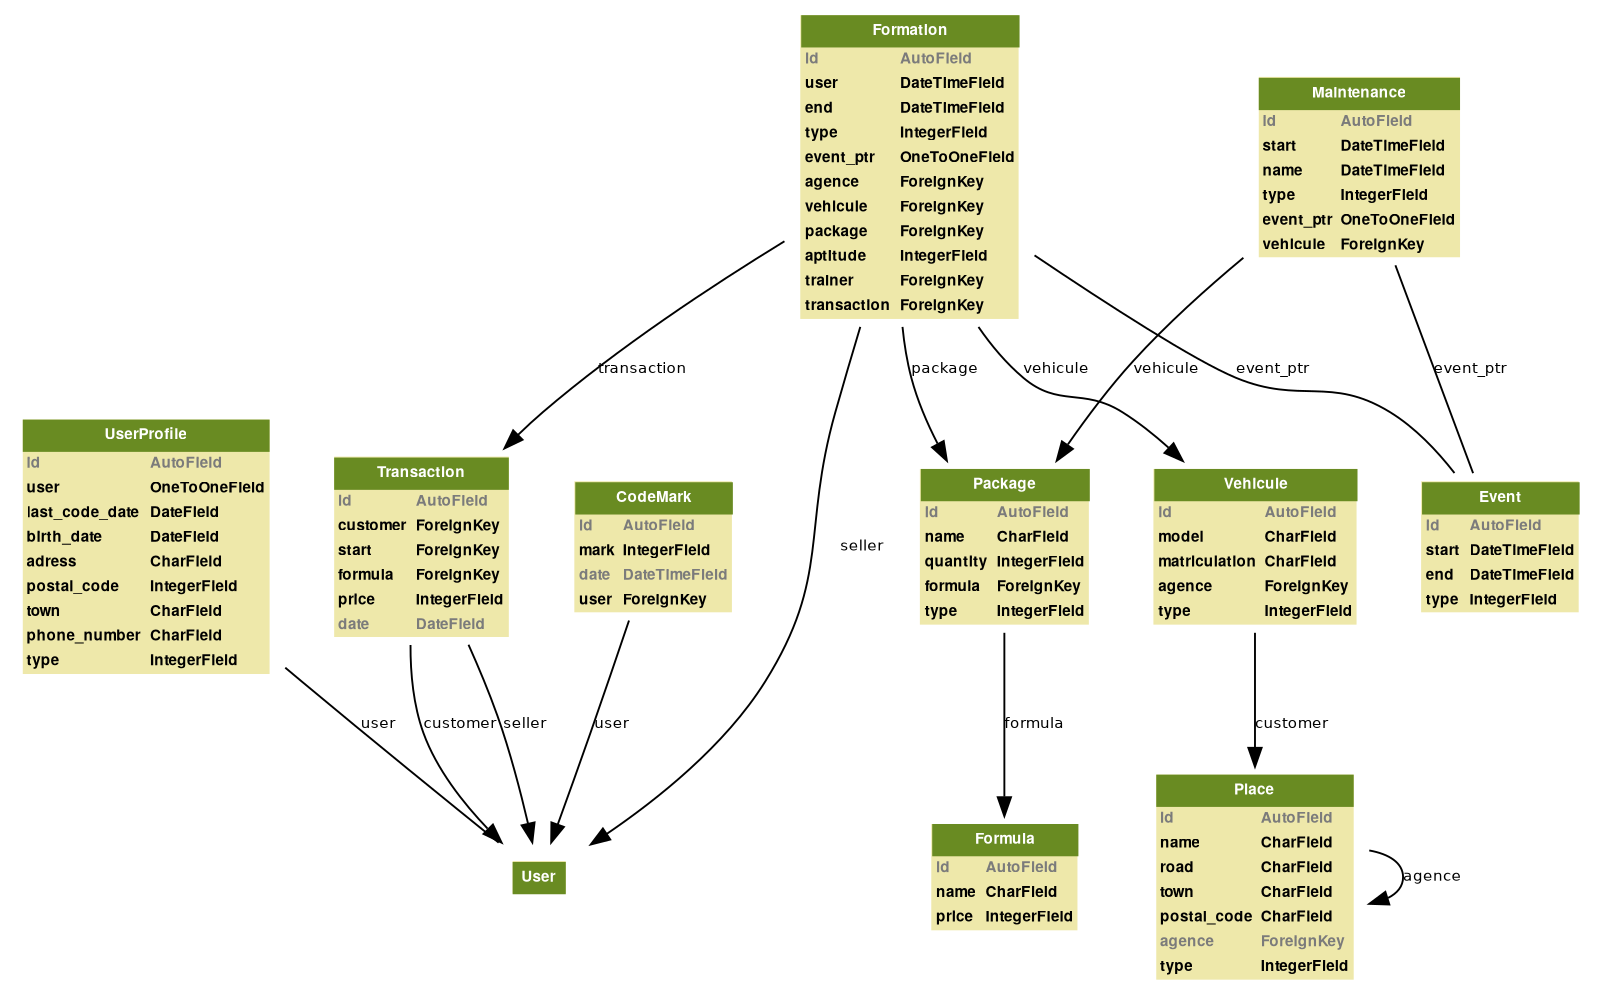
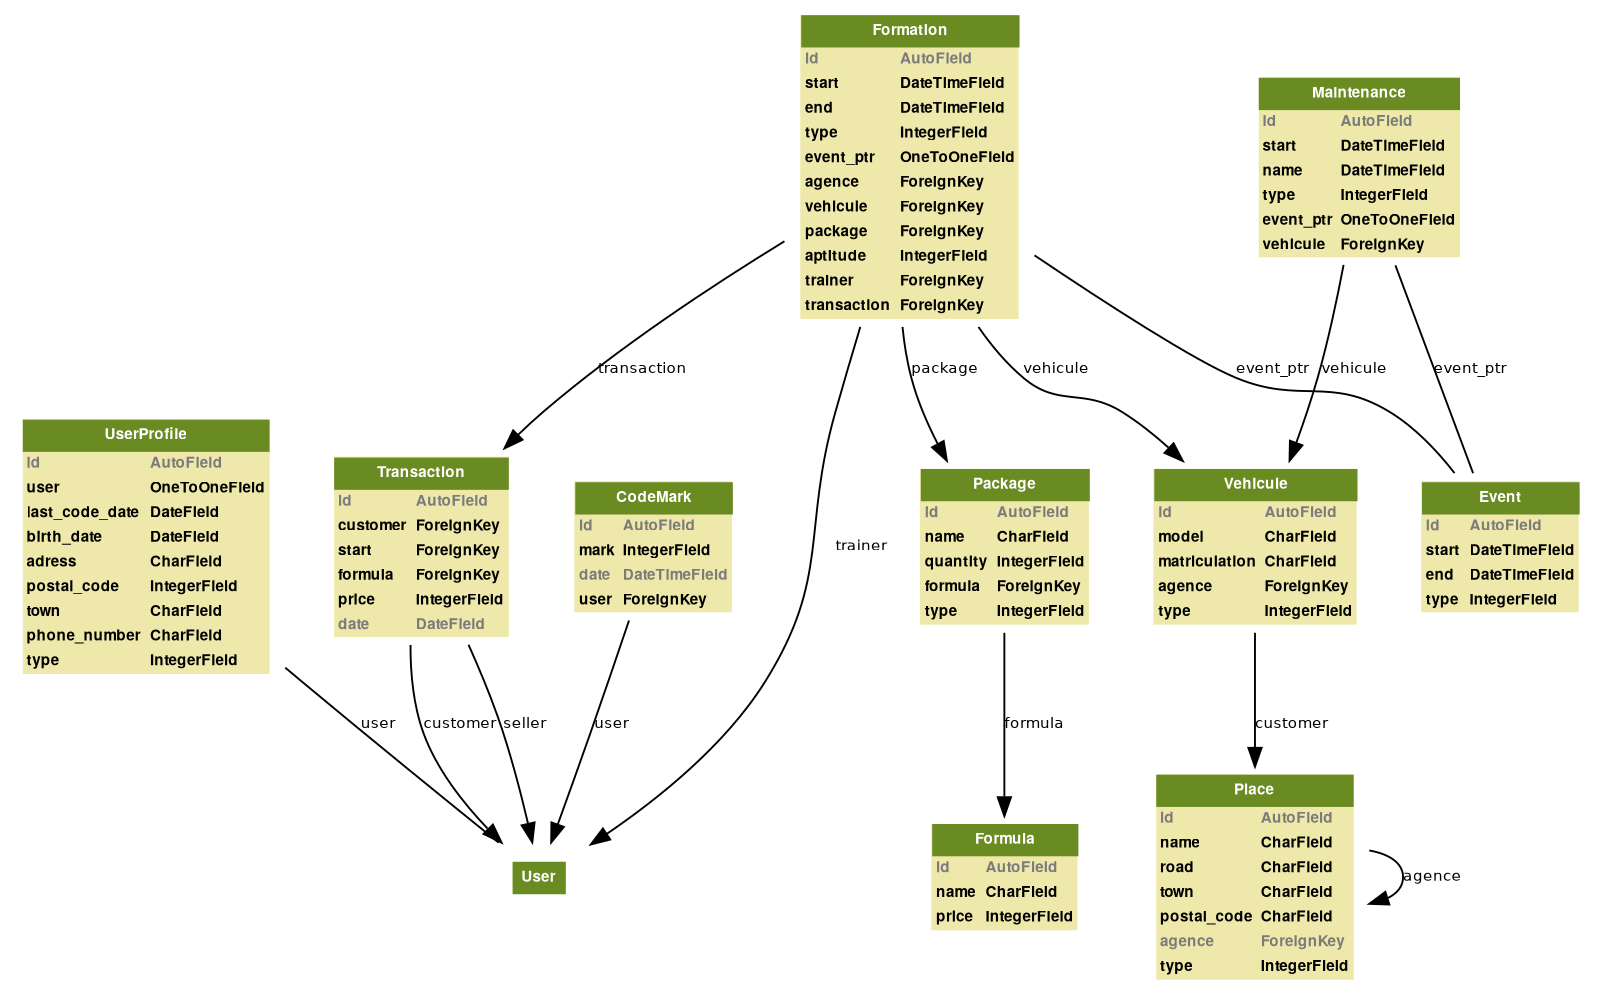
node "Formation": text "user" -> "start"
edge "Maintenance" -> "Package": now "Maintenance" -> "Vehicule"
edge "Formation" -> "User": label "seller" -> "trainer"
